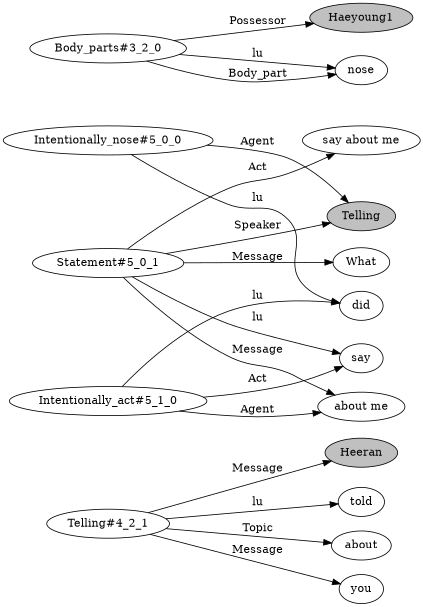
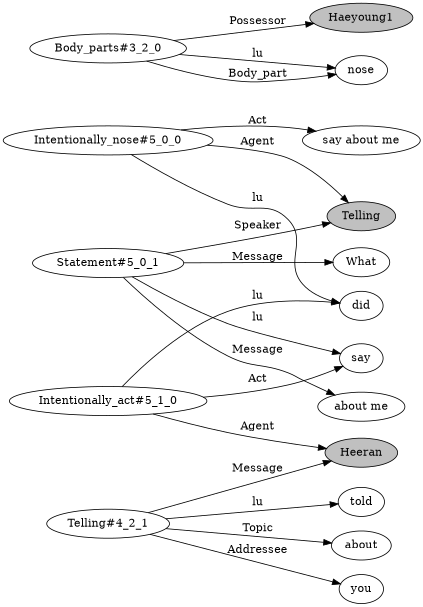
edge "Statement#5_0_1" -> "say about me": now "Intentionally_nose#5_0_0" -> "say about me"
edge "Intentionally_act#5_1_0" -> "about me": now "Intentionally_act#5_1_0" -> "Heeran"
edge "Telling#4_2_1" -> "you": label "Message" -> "Addressee"
